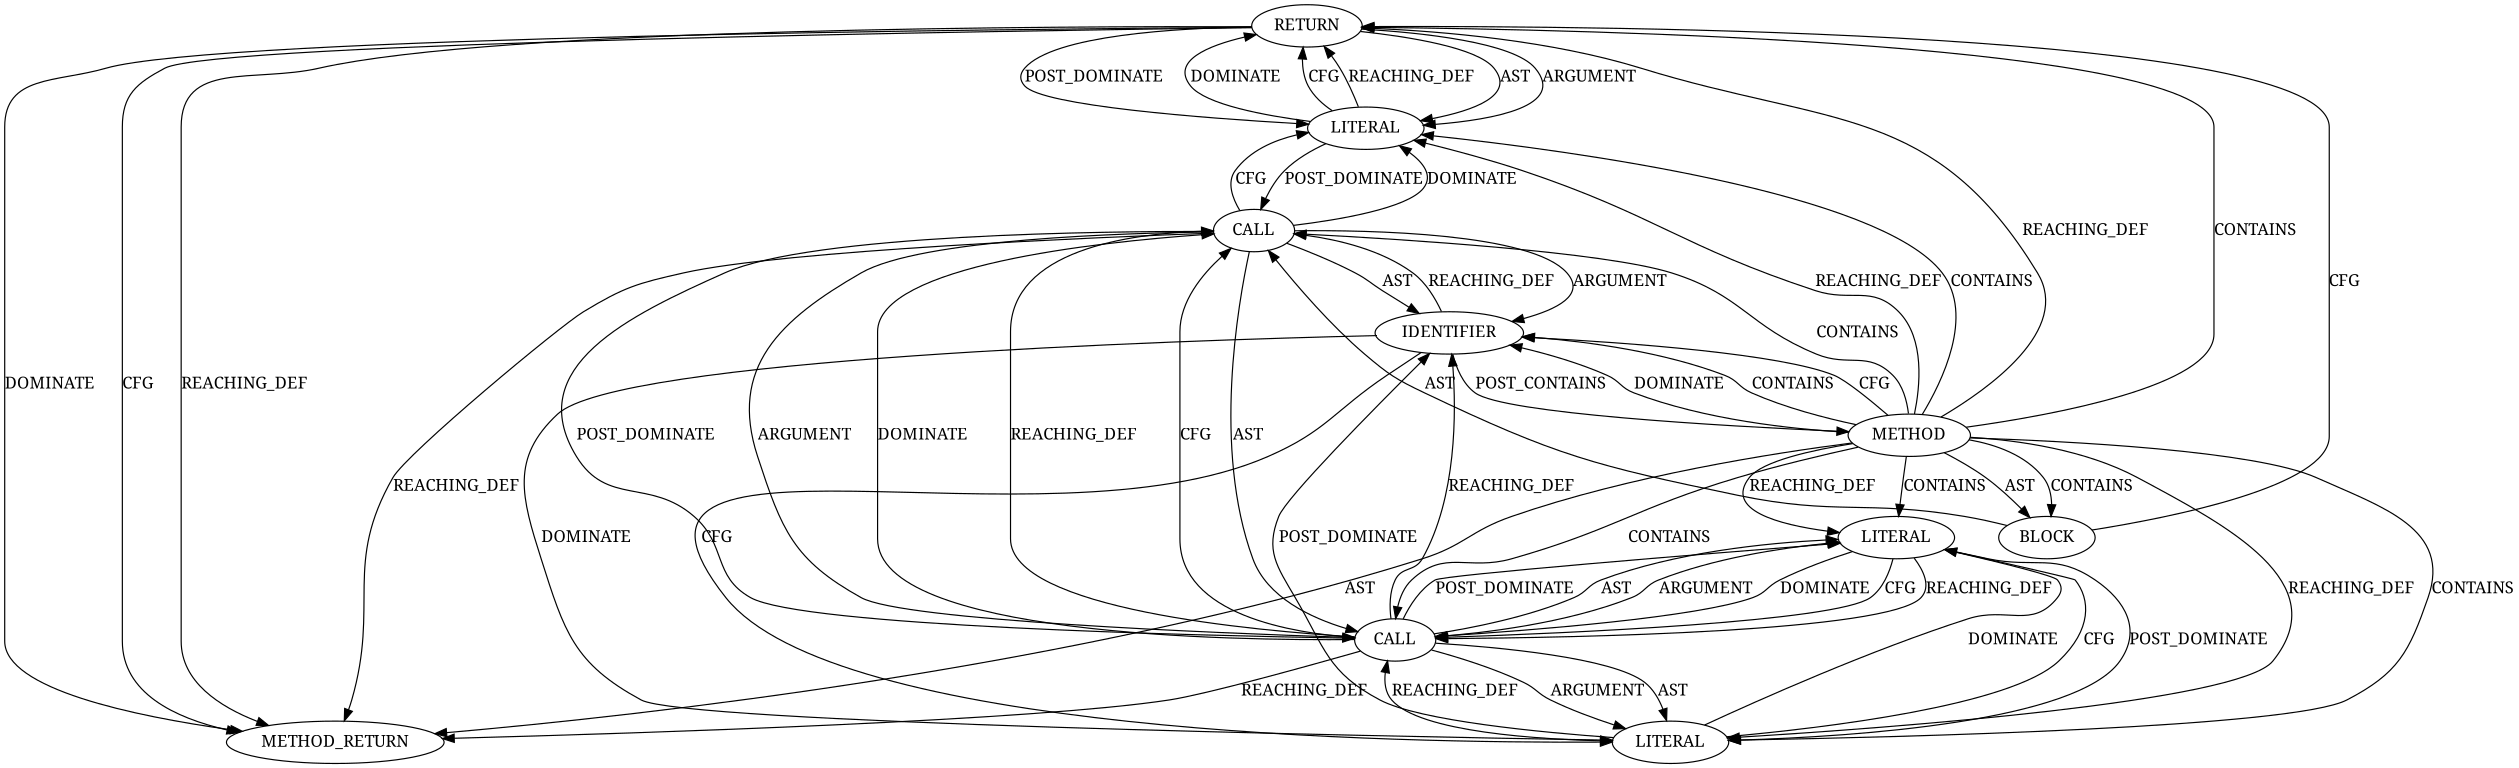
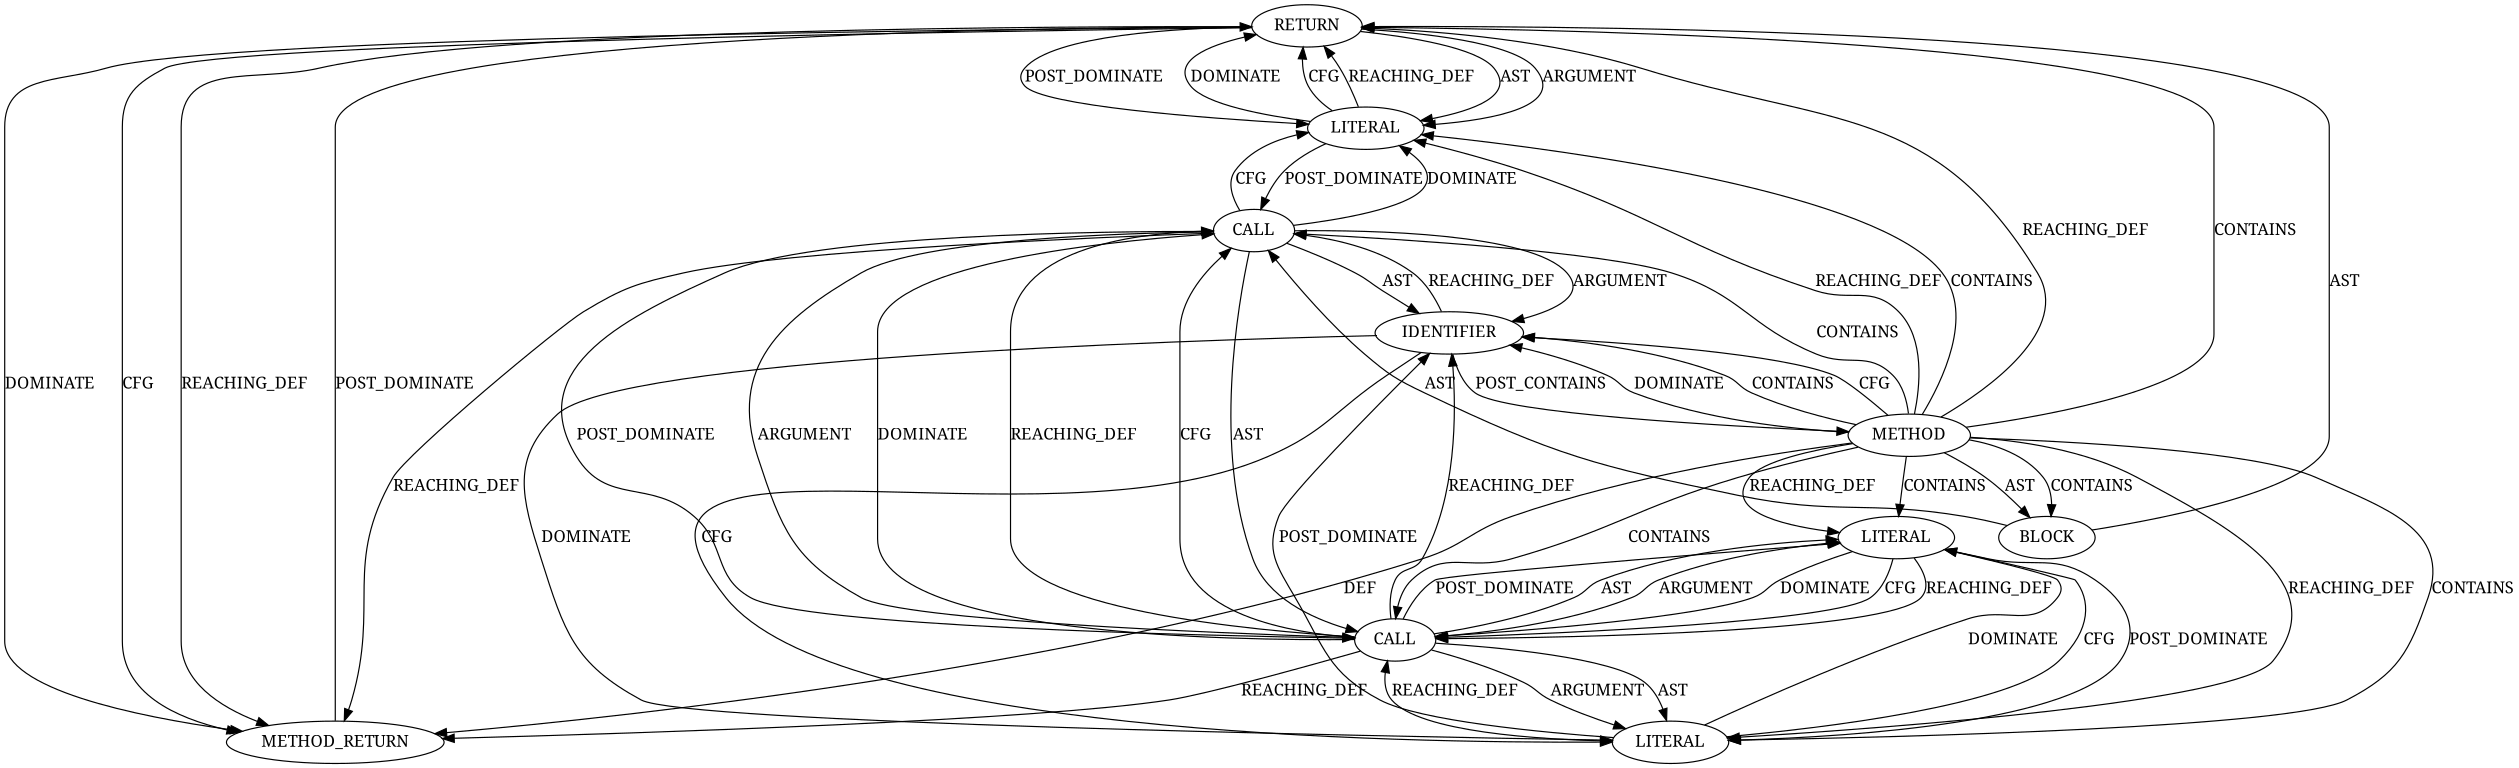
edge "METHOD_RETURN" -> "RETURN": added, label "POST_DOMINATE"
edge "BLOCK" -> "RETURN": label "CFG" -> "AST"
edge "METHOD" -> "METHOD_RETURN": label "AST" -> "DEF"
